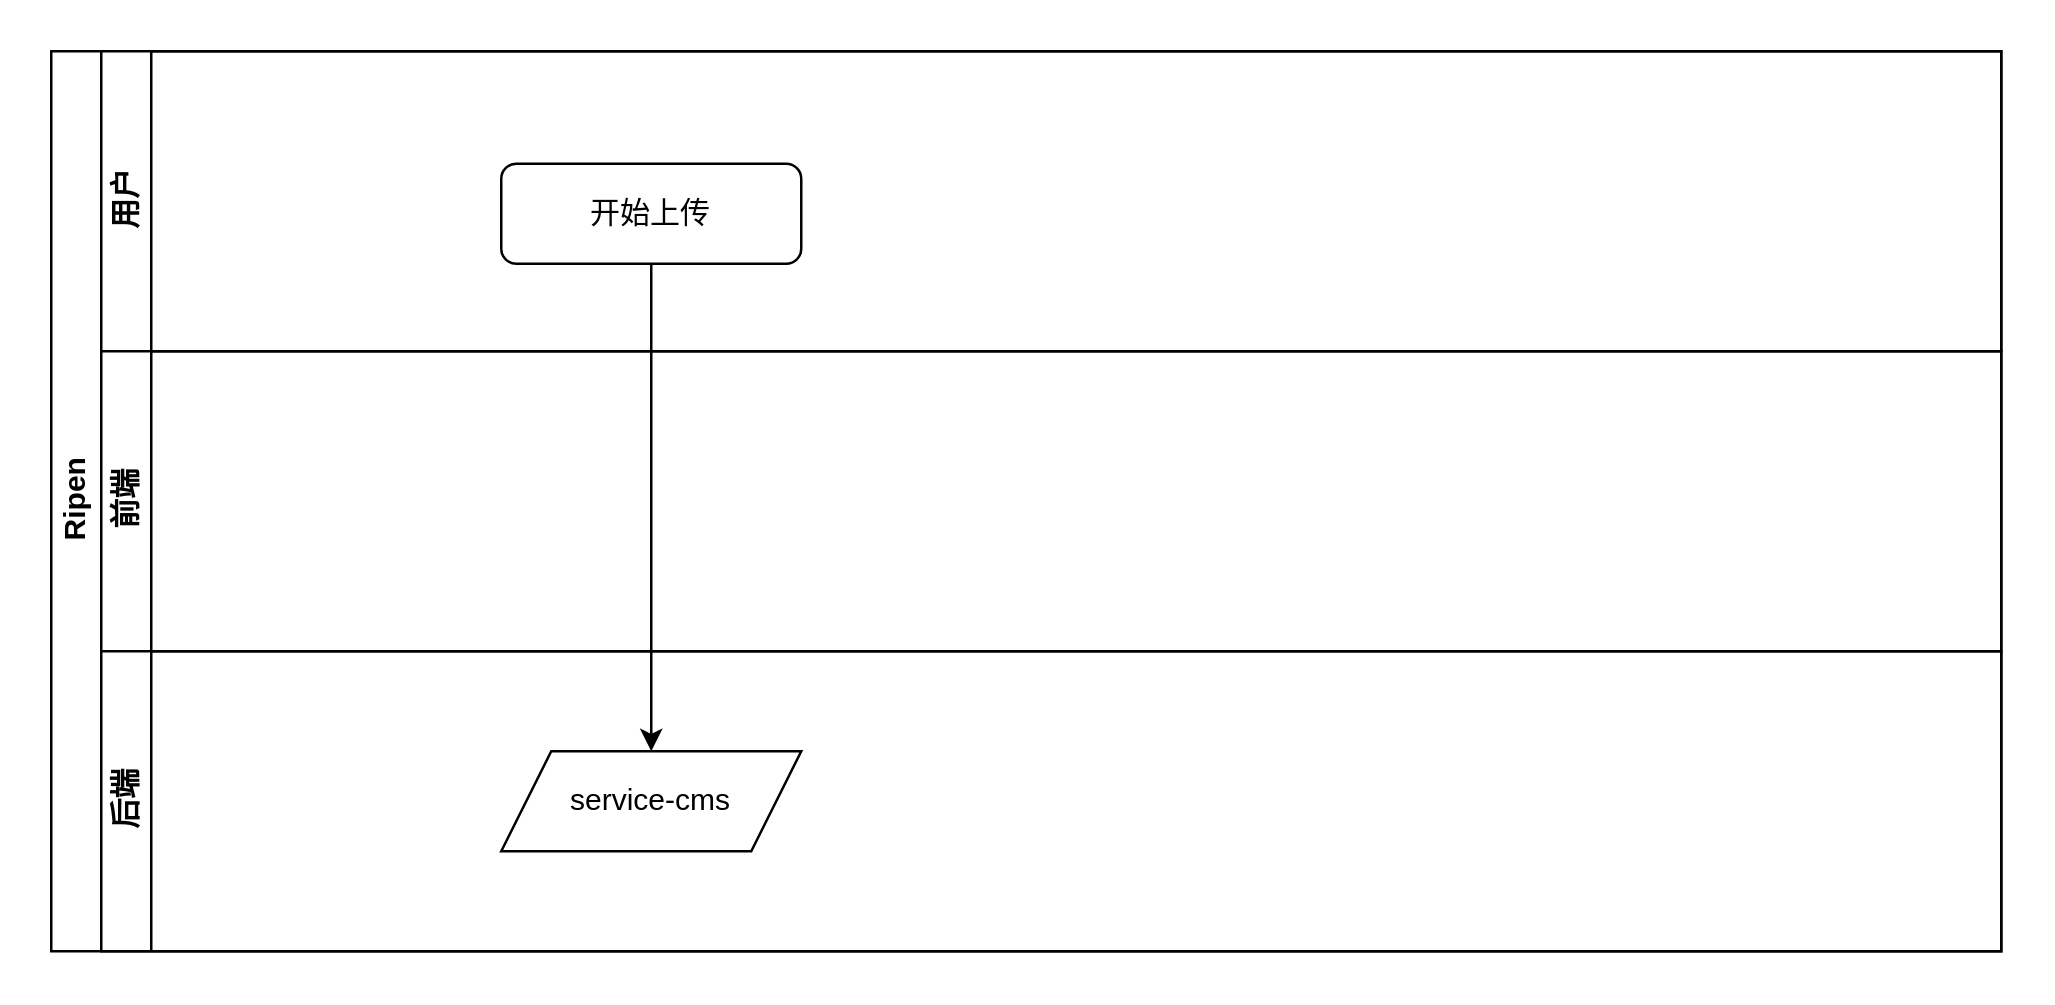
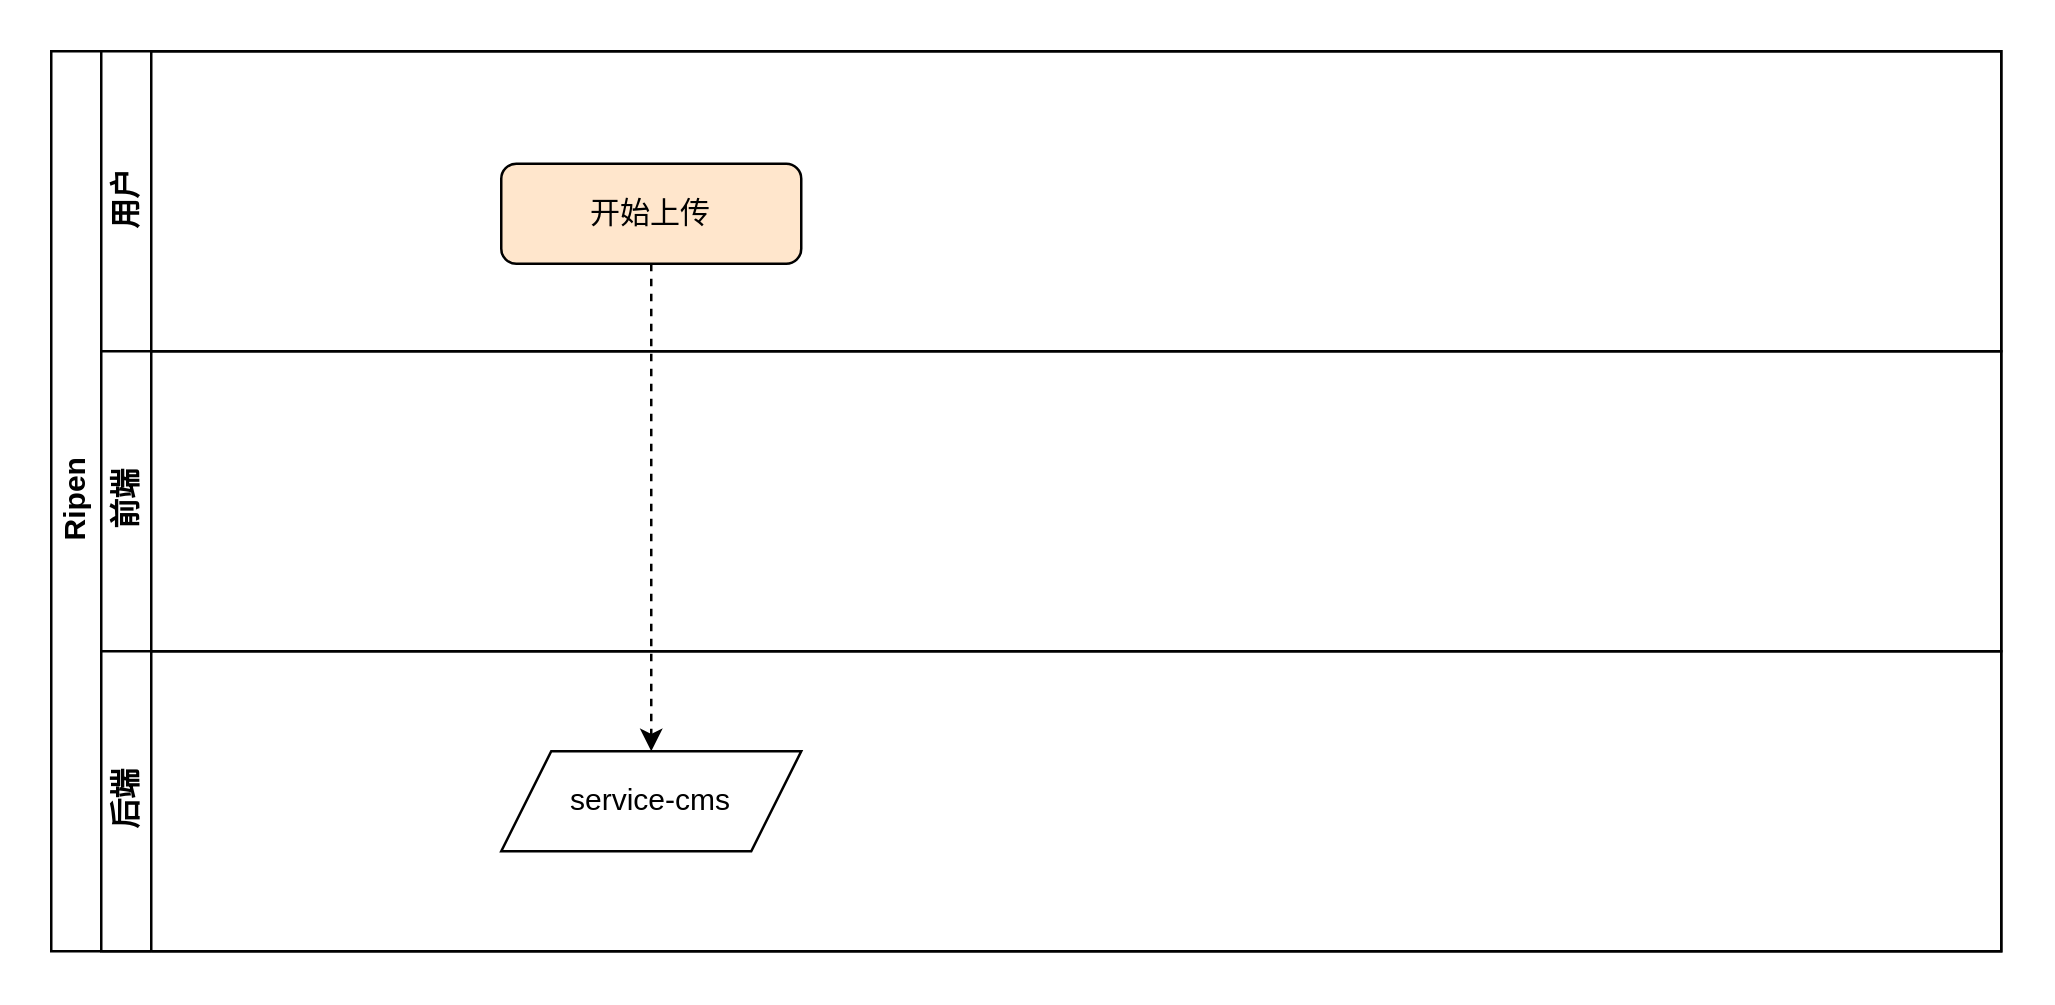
node "开始上传": fillcolor #ffffff -> #ffe6cc
edge "开始上传" -> "service-cms": style solid -> dashed
